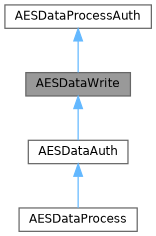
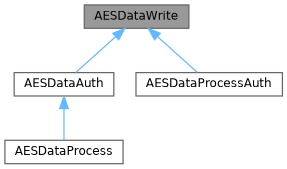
edge "AESDataWrite" -> "AESDataProcessAuth": reversed
